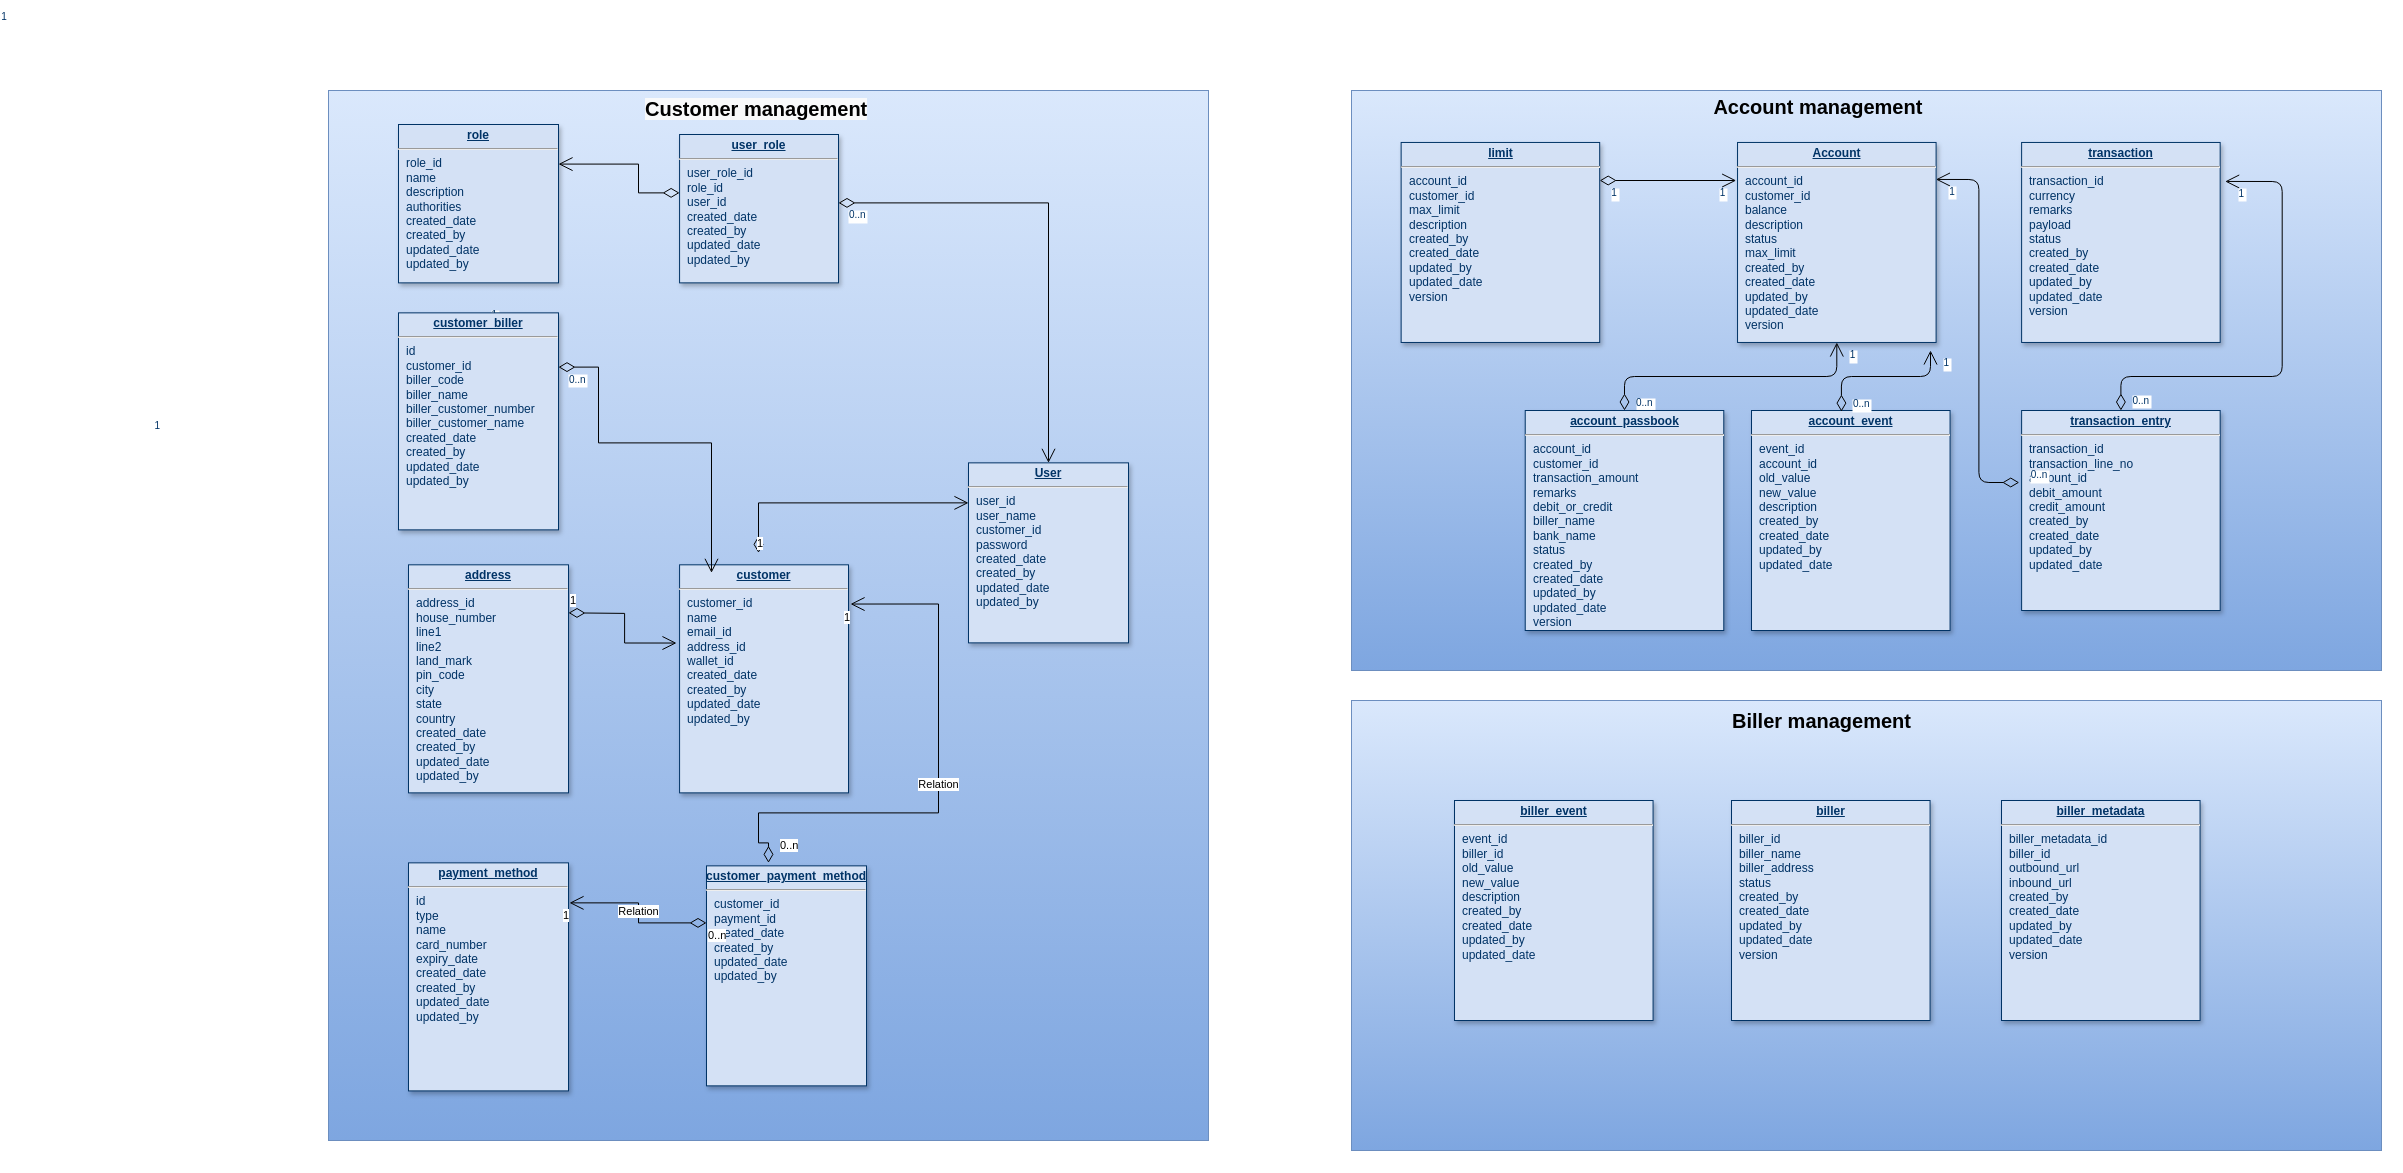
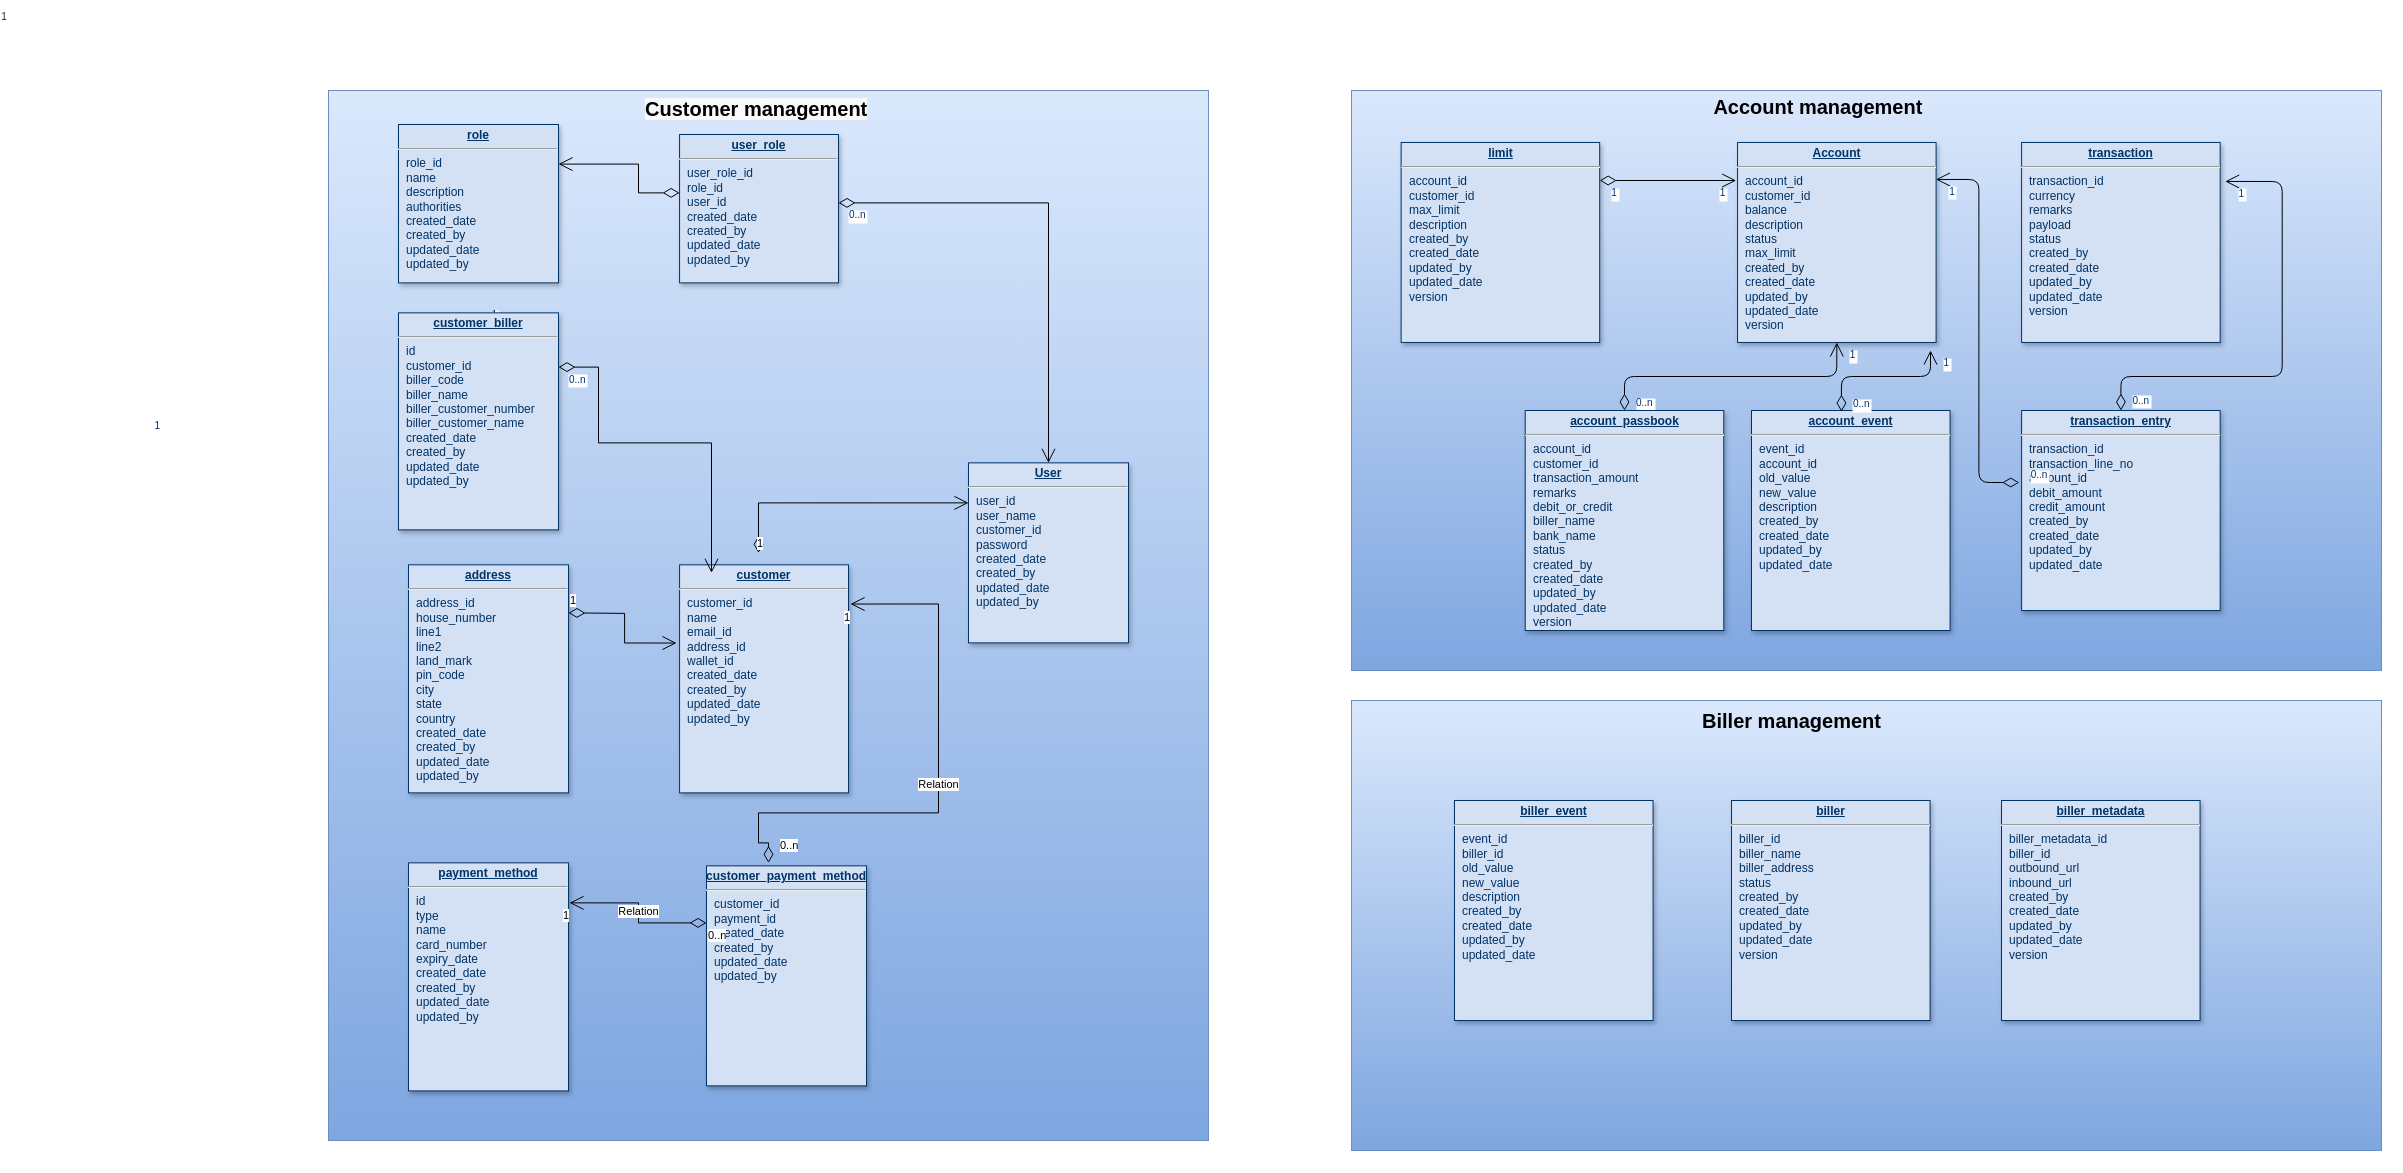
node "Biller management": moved (1822, 721) -> (1792, 721)
